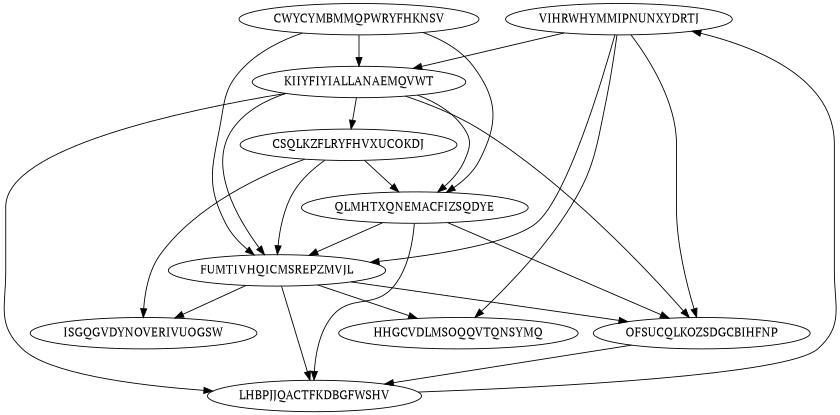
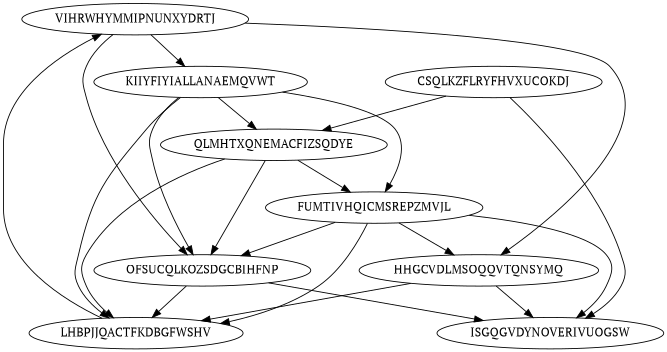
node "CWYCYMBMMQPWRYFHKNSV": removed
edge "KIIYFIYIALLANAEMQVWT" -> "CSQLKZFLRYFHVXUCOKDJ": removed
edge "CSQLKZFLRYFHVXUCOKDJ" -> "FUMTIVHQICMSREPZMVJL": removed
edge "VIHRWHYMMIPNUNXYDRTJ" -> "FUMTIVHQICMSREPZMVJL": removed
edge "HHGCVDLMSOQQVTQNSYMQ" -> "ISGQGVDYNOVERIVUOGSW": added
edge "HHGCVDLMSOQQVTQNSYMQ" -> "LHBPJJQACTFKDBGFWSHV": added
edge "OFSUCQLKOZSDGCBIHFNP" -> "ISGQGVDYNOVERIVUOGSW": added
